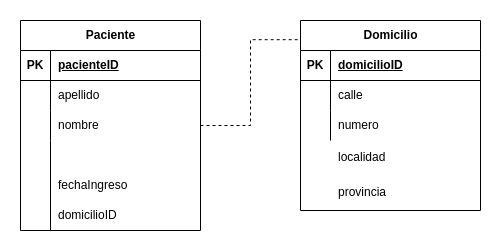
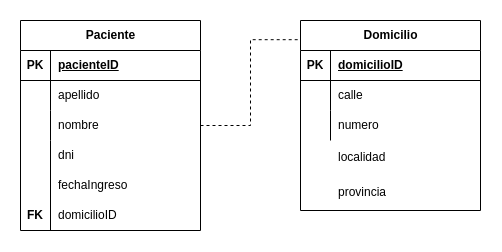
node "dni": added
node "FK": added
